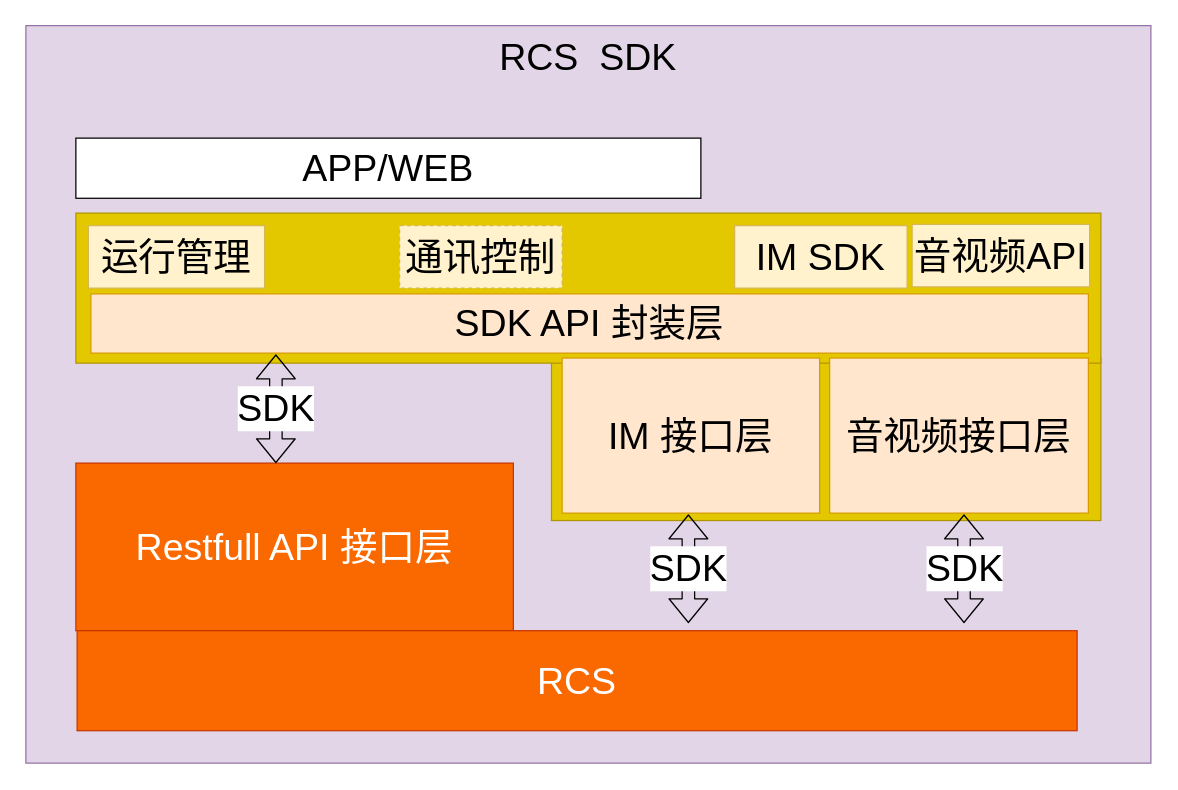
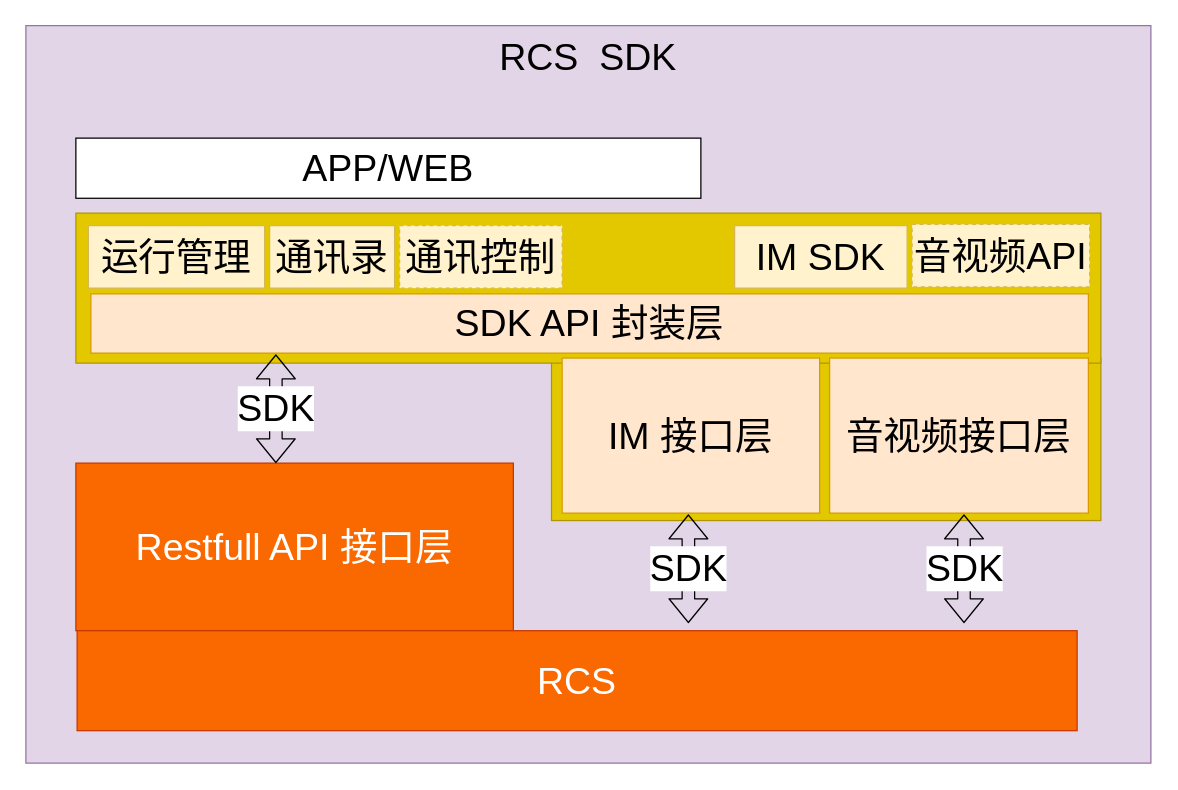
node "音视频API": style solid -> dashed
node "通讯录": added
